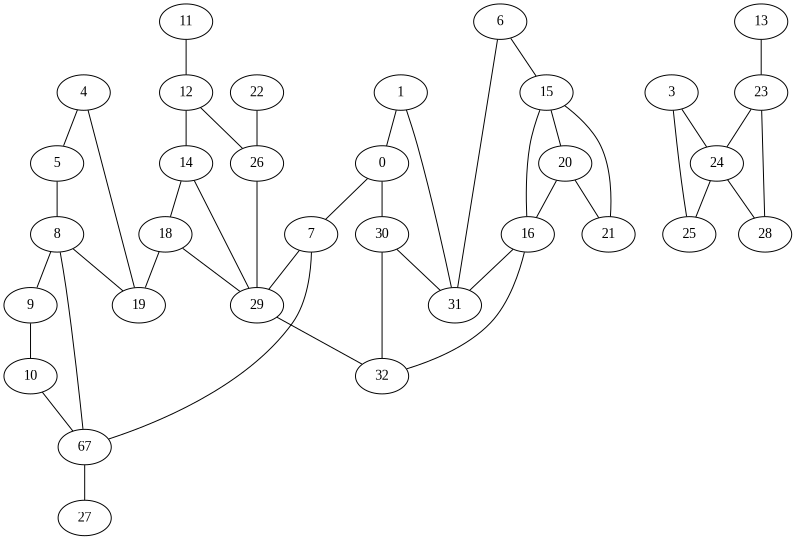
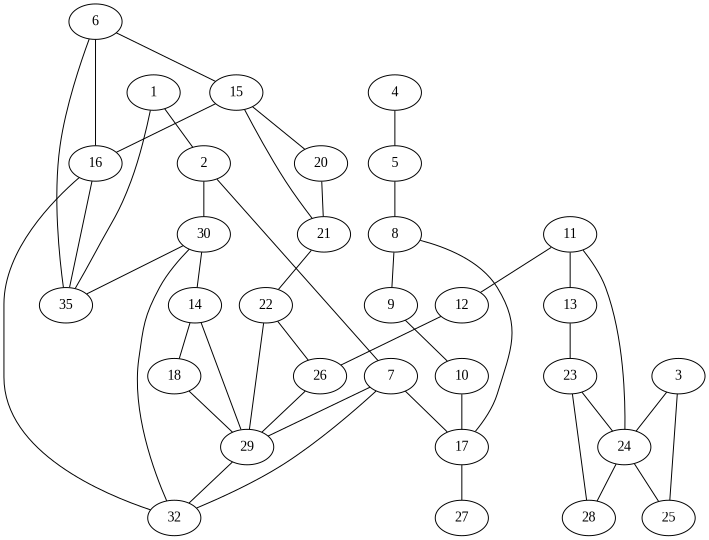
edge "12" -- "14": now "30" -- "14"
node "0": label "0" -> "2"
edge "20" -- "16": now "6" -- "16"
edge "11" -- "13": added
edge "21" -- "22": added
node "19": removed
node "31": label "31" -> "35"
edge "11" -- "24": added
edge "22" -- "29": added
node "67": label "67" -> "17"
edge "7" -- "32": added
